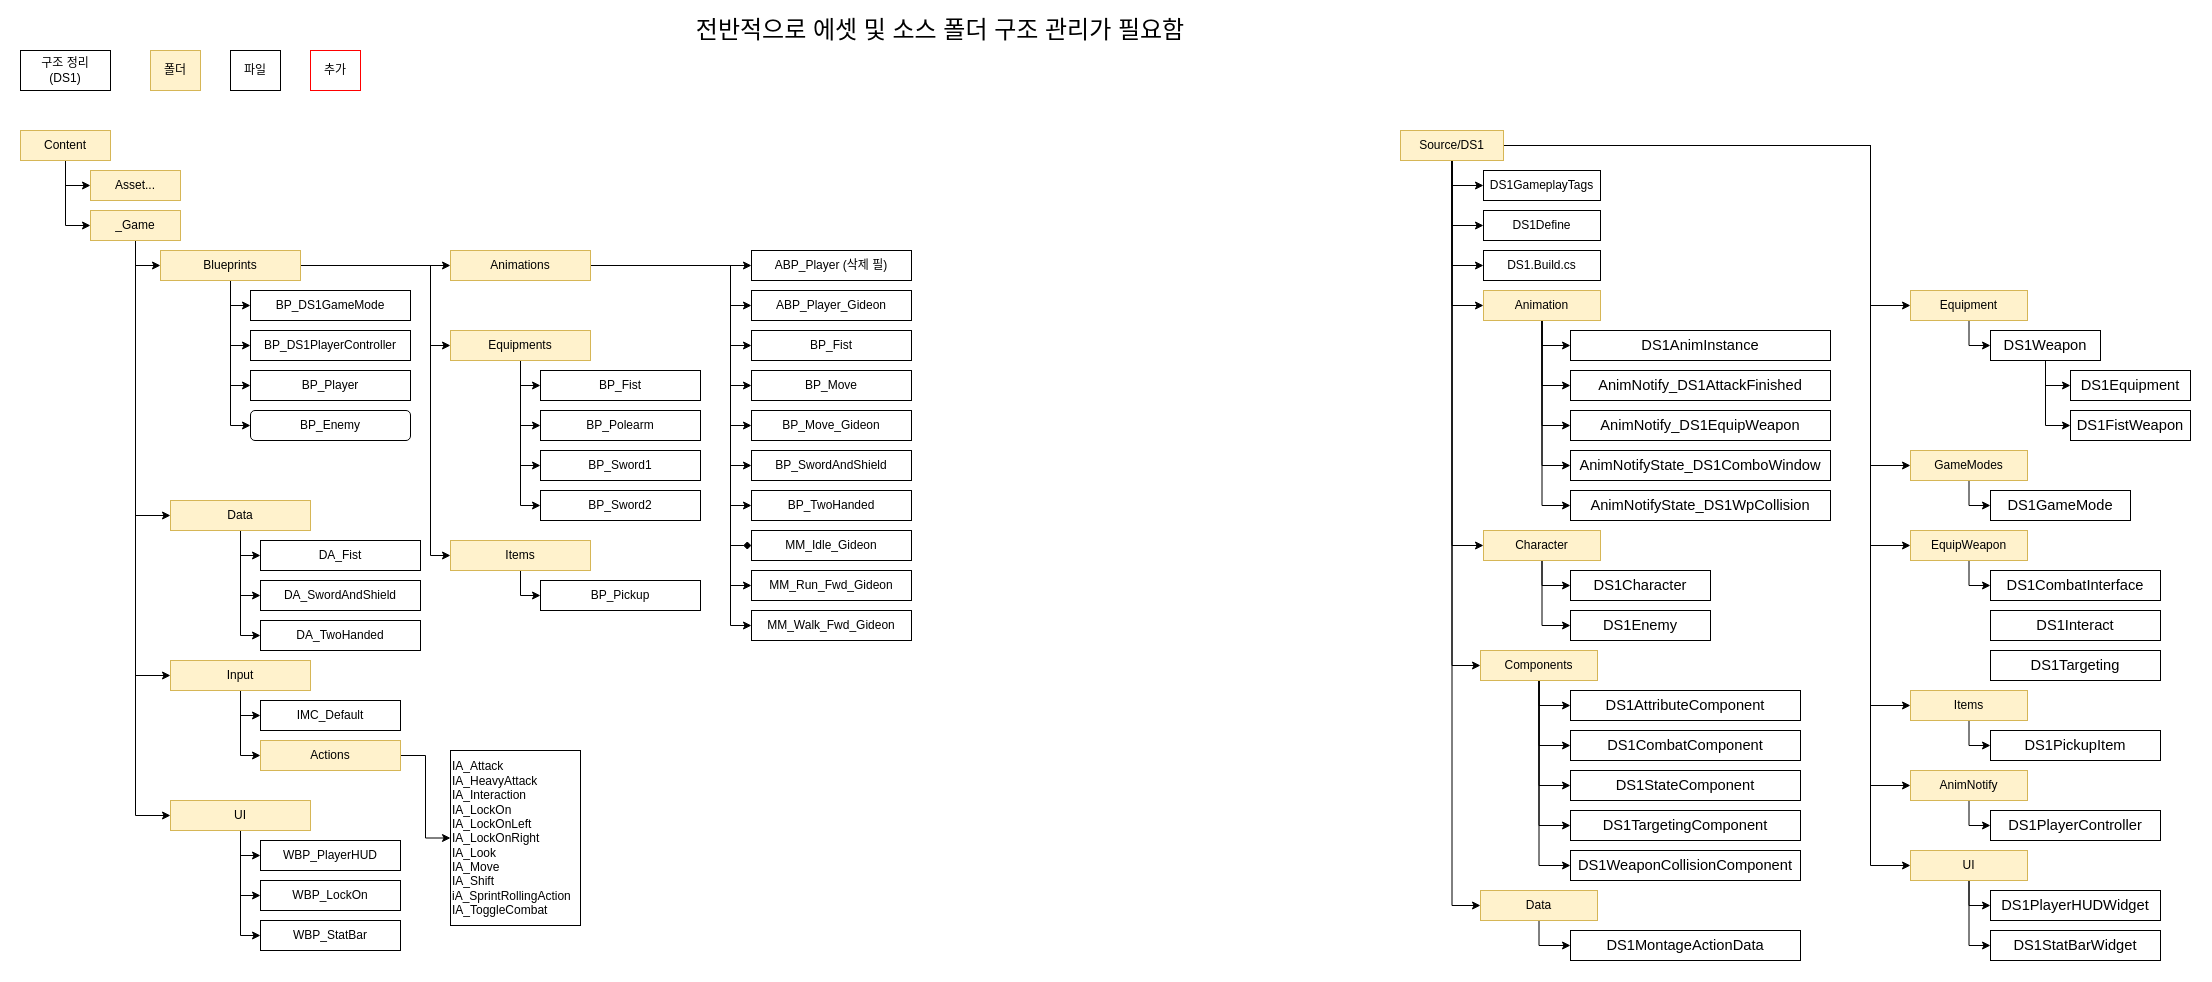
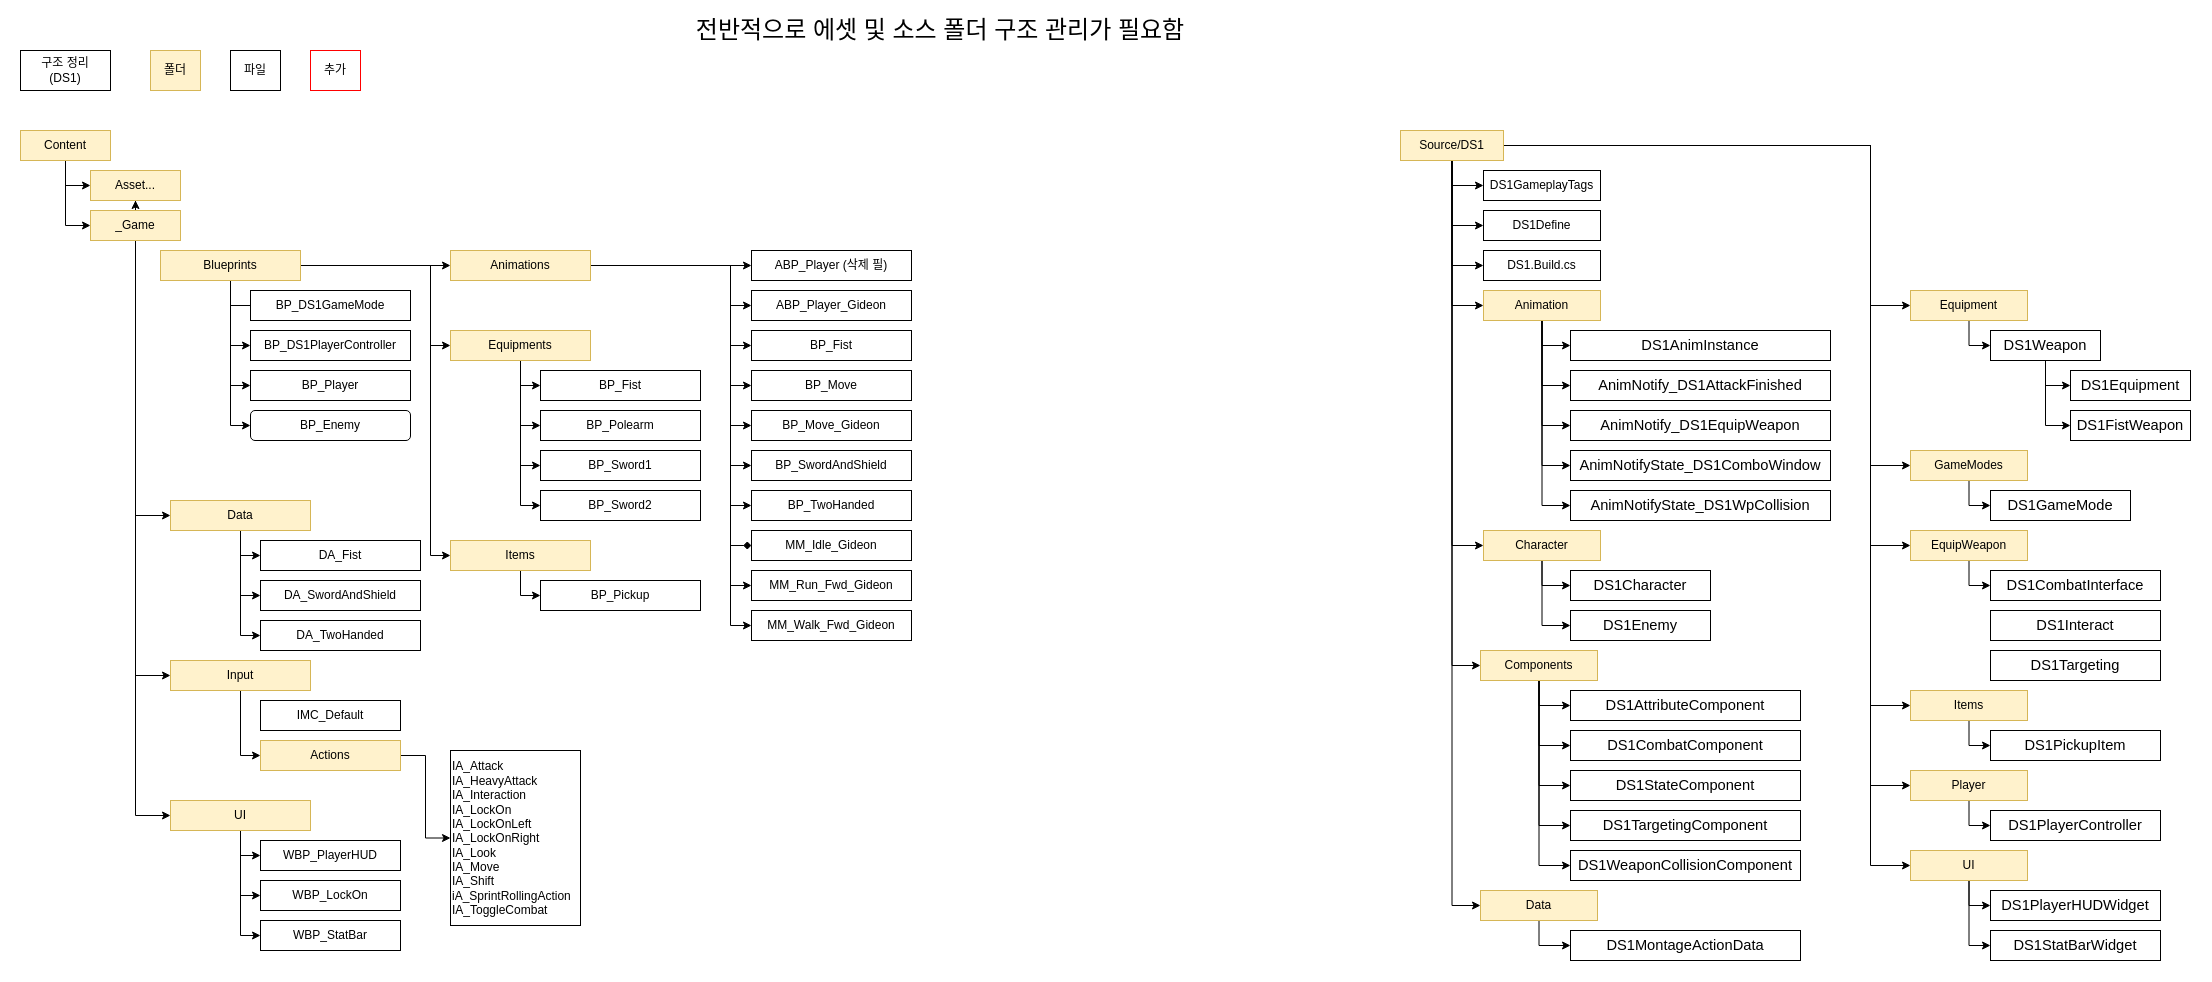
edge "_Game" -> "Blueprints": now "_Game" -> "Asset..."
edge "Blueprints" -> "BP_DS1GameMode": arrowhead classic -> none
edge "Input" -> "IMC_Default": removed
node "AnimNotify": label "AnimNotify" -> "Player"
